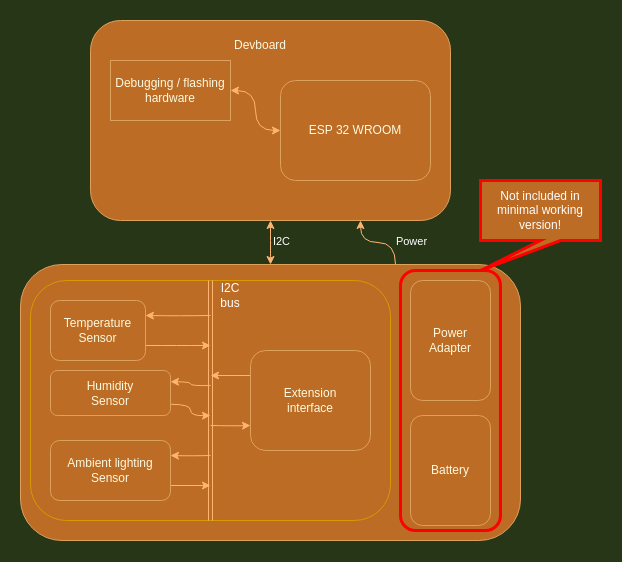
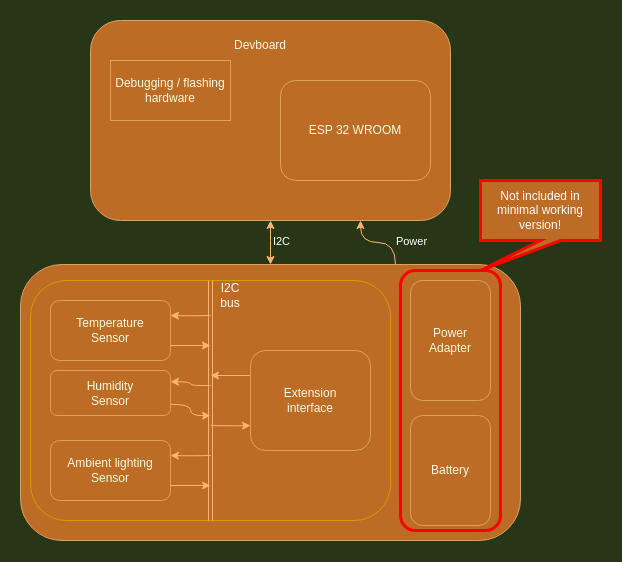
edge "Debugging / flashing hardware" -- "ESP 32 WROOM": removed
node "Temperature Sensor": size 95x60 -> 120x60
